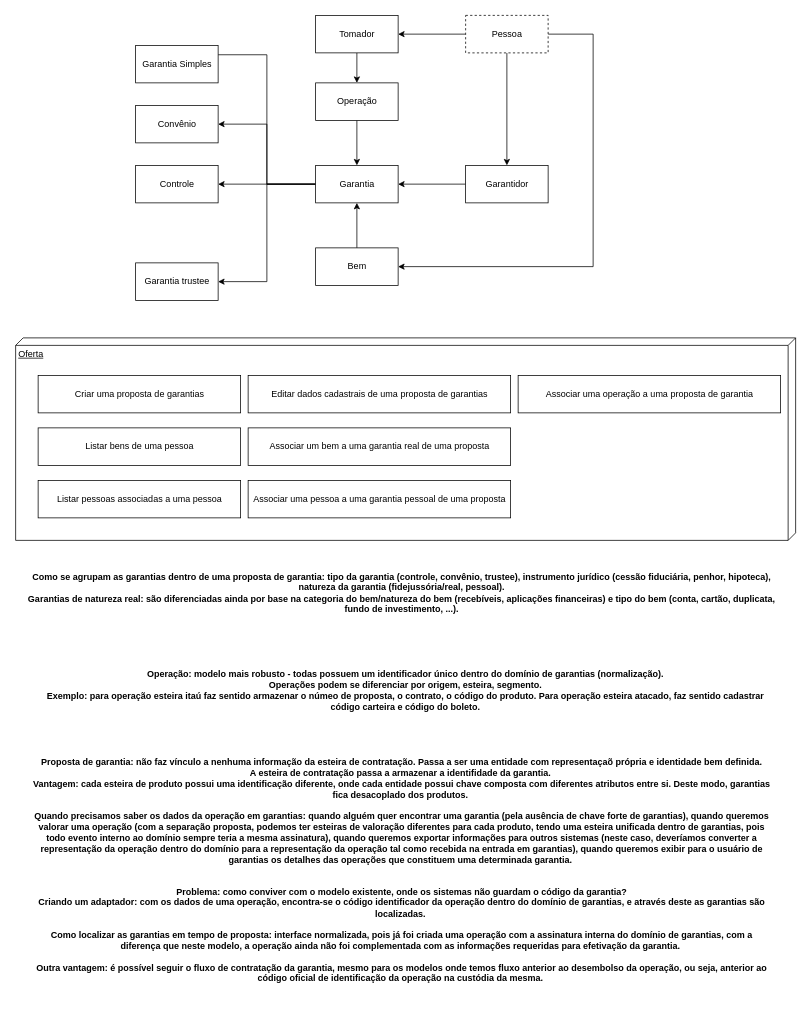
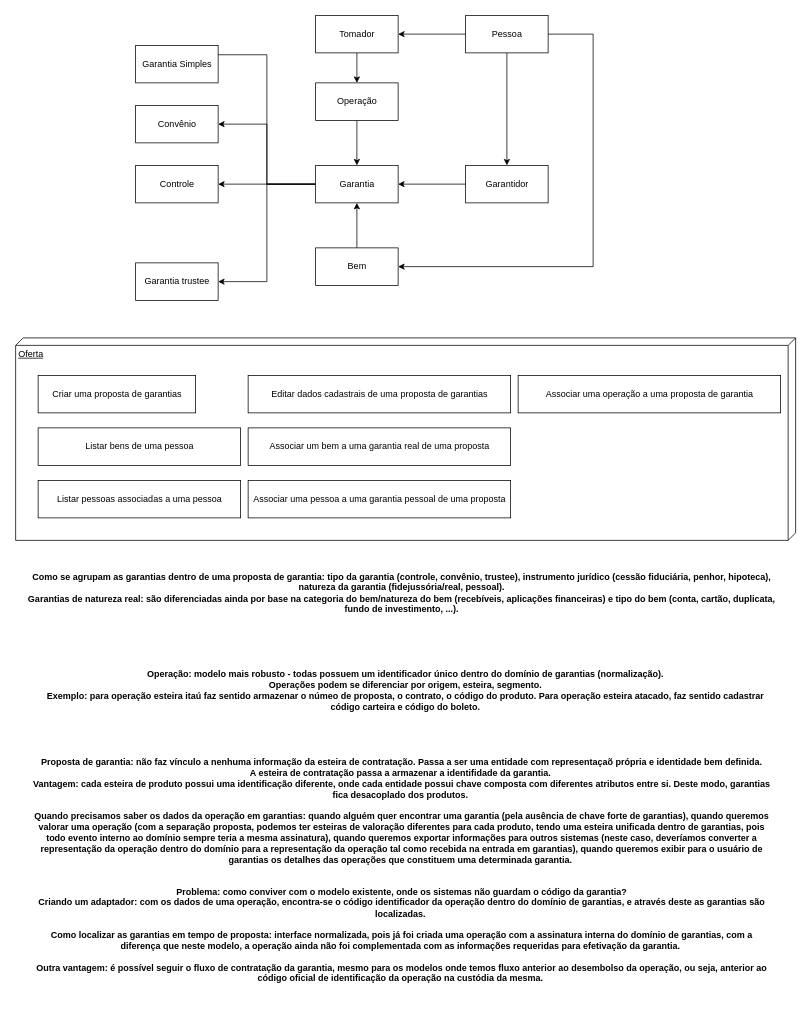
node "Pessoa": style dashed -> solid
node "Criar uma proposta de garantias": size 203x38 -> 158x38
